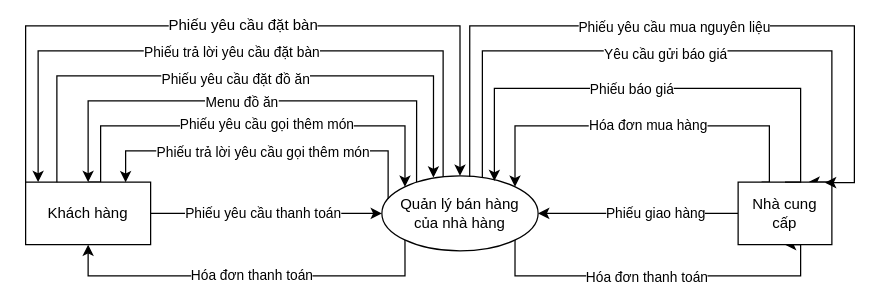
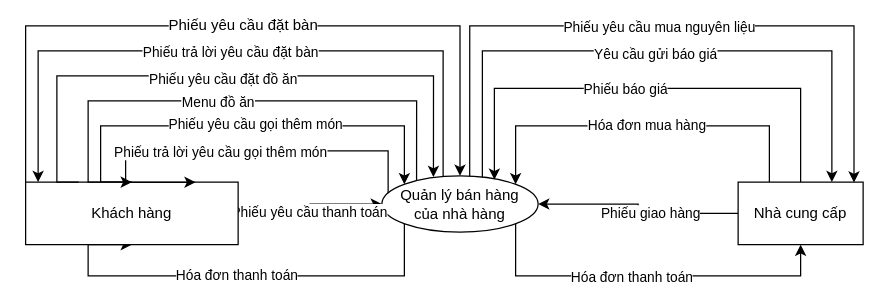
node "Khách hàng": size 125x63 -> 213x63
node "Quản lý bán hàng của nhà hàng": size 156x75 -> 156x56
node "Nhà cung cấp": size 94x63 -> 125x63
